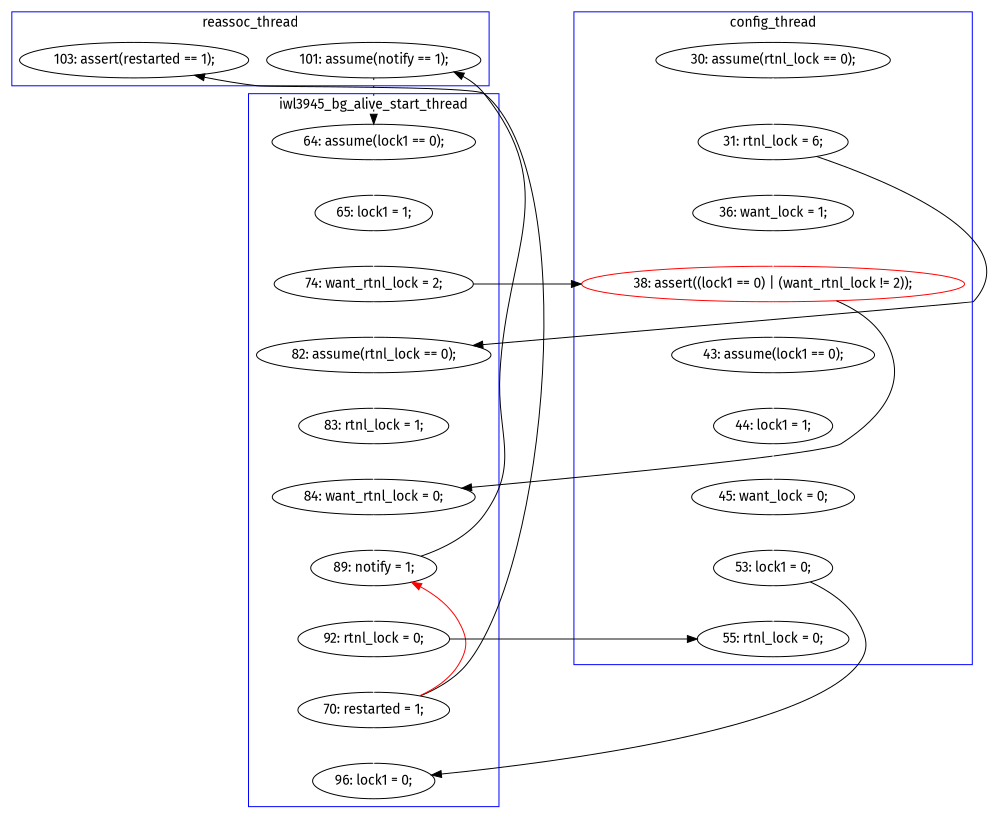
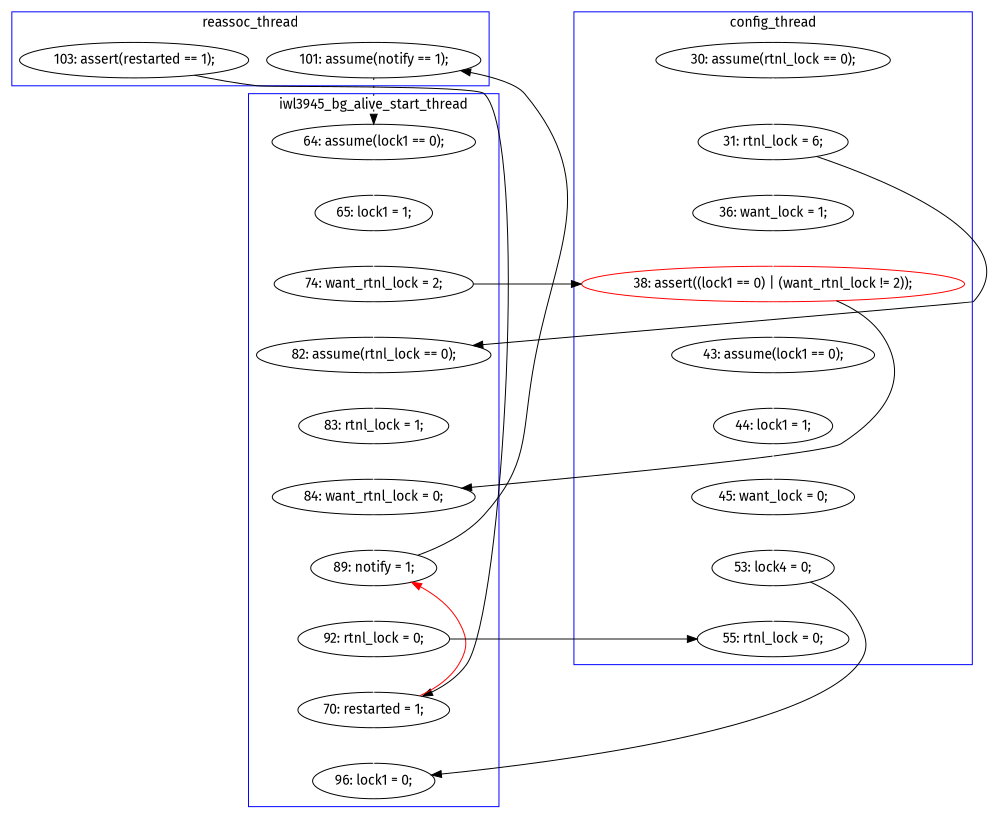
edge "70: restarted = 1;" -> "103: assert(restarted == 1);": reversed
node "53: lock1 = 0;": label "53: lock1 = 0;" -> "53: lock4 = 0;"
